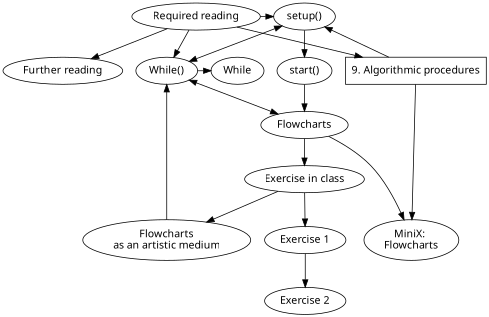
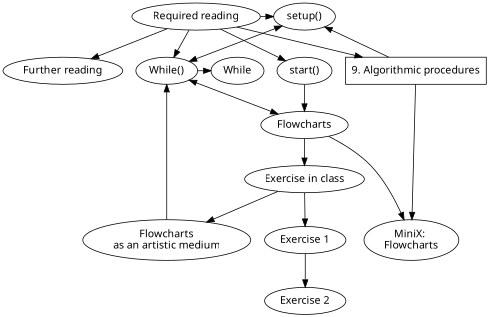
edge "setup()" -> "start()": now "Required reading" -> "start()"
